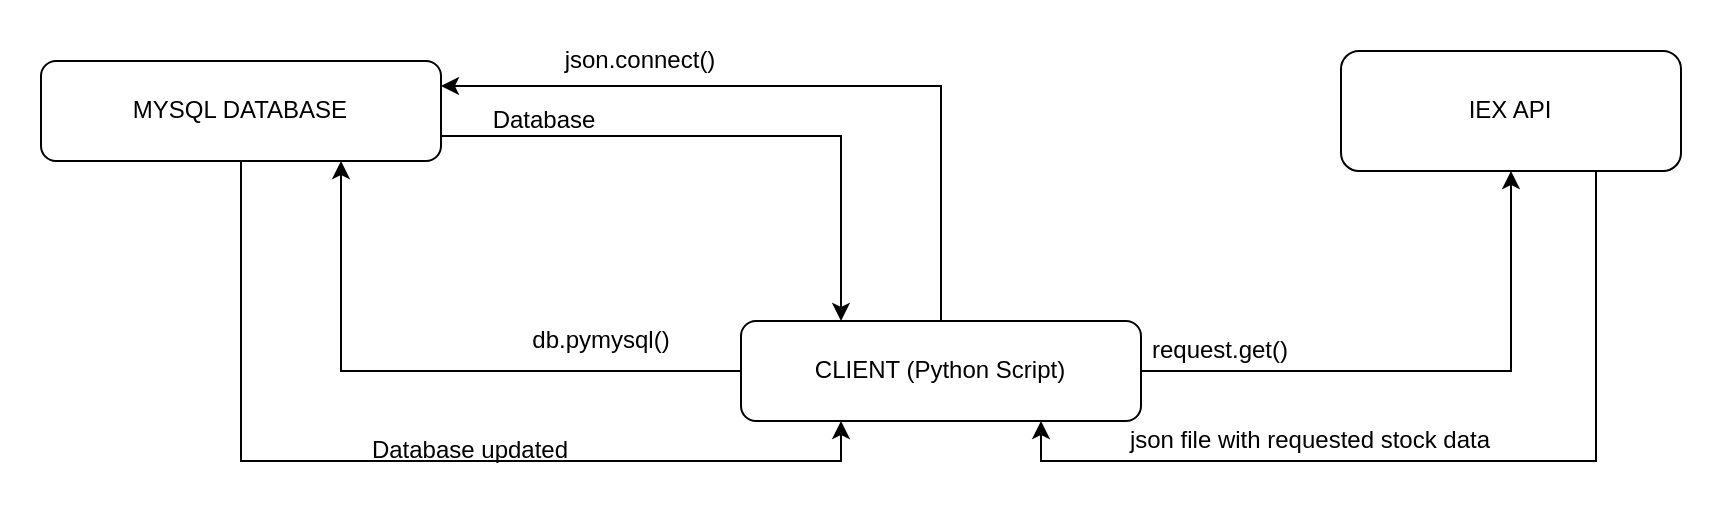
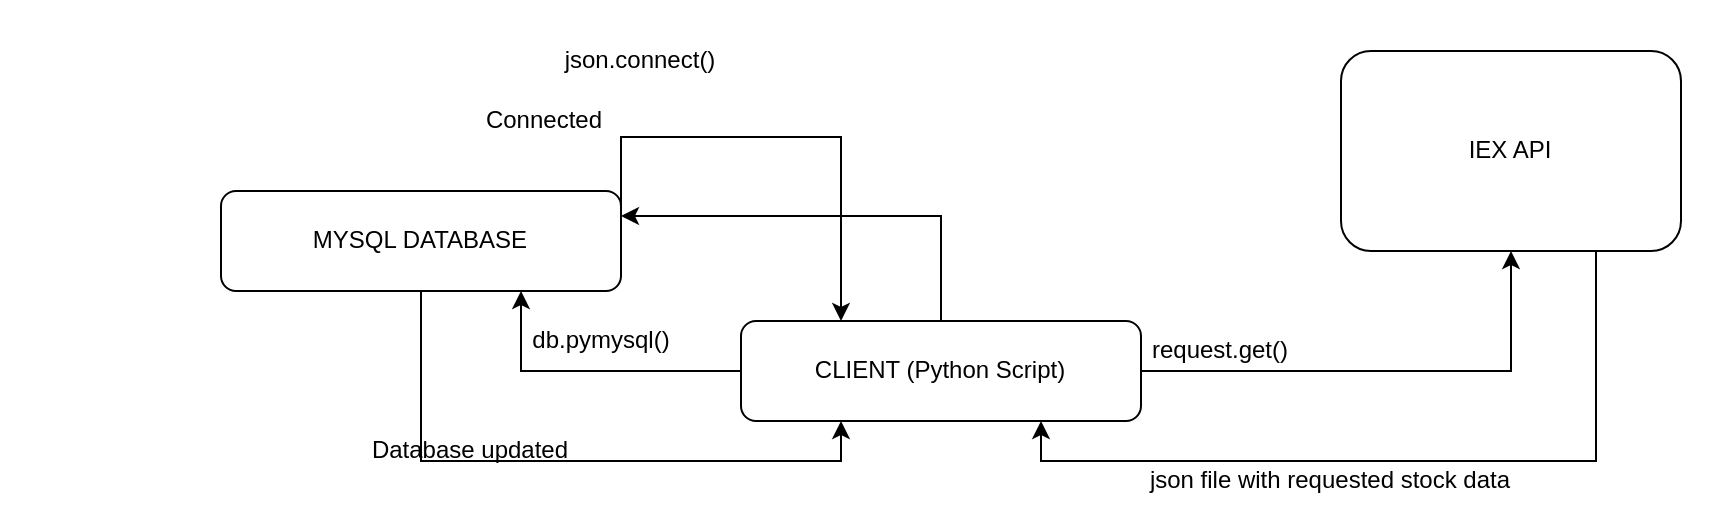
node "MYSQL DATABASE": moved (241, 111) -> (421, 241)
node "IEX API": size 340x120 -> 340x200
node "Database": label "Database" -> "Connected"
node "json file with requested stock data": moved (1311, 441) -> (1331, 481)
